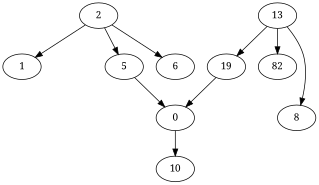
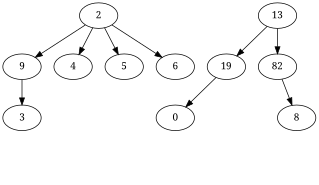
edge "13" -> "8": now "82" -> "8"
node "1": label "1" -> "9"
node "4": added
edge "5" -> "0": removed
node "3": added
node "10": removed
